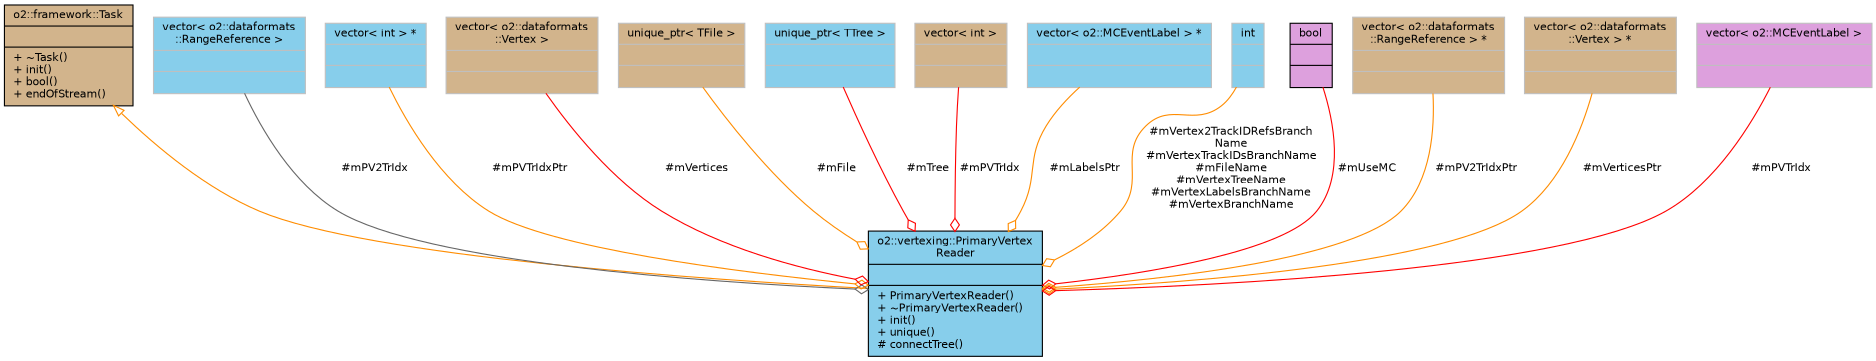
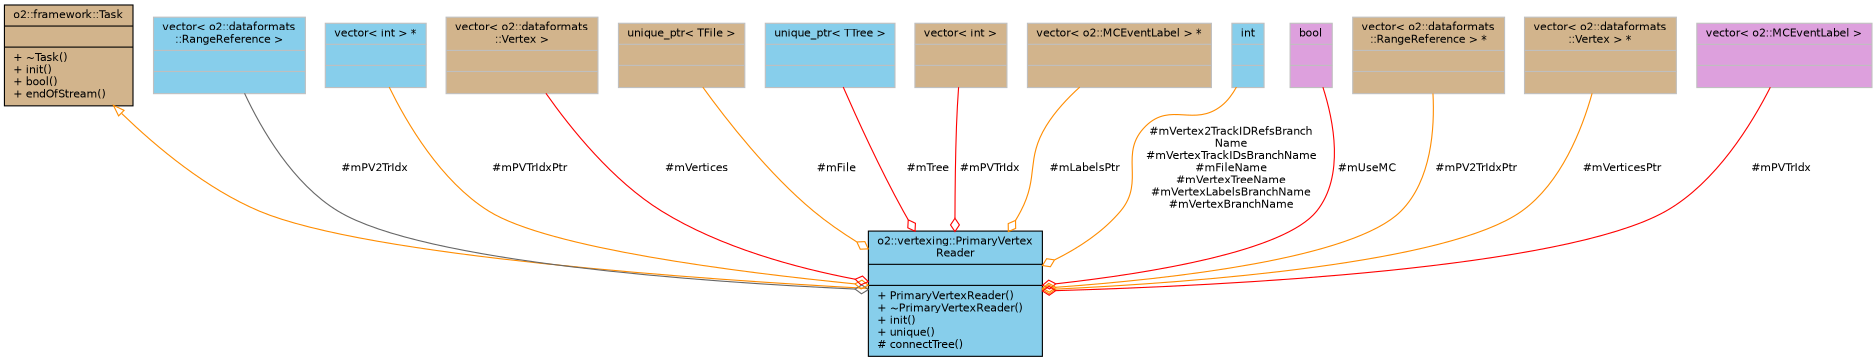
node "vector< o2::MCEventLabel > *": fillcolor skyblue -> tan
node "bool": color black -> grey75
